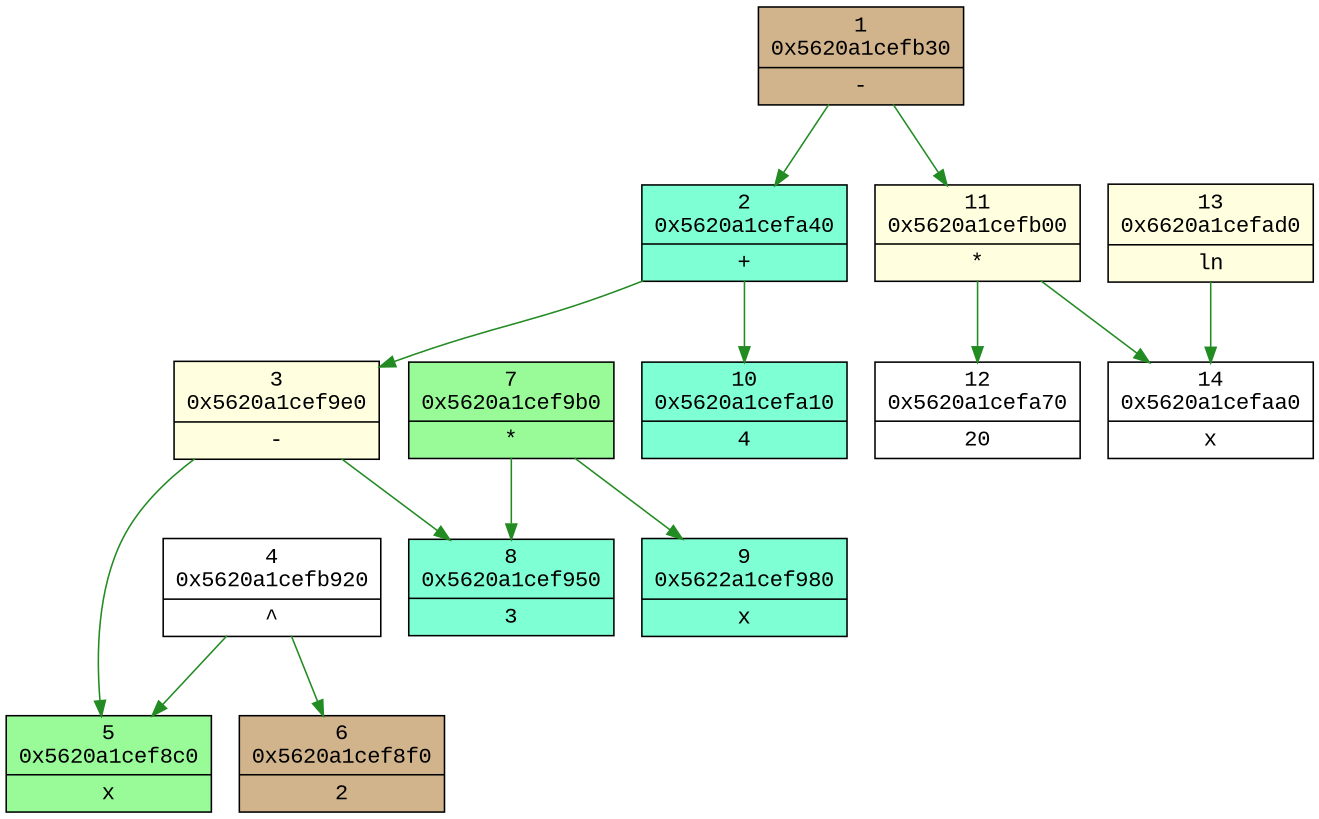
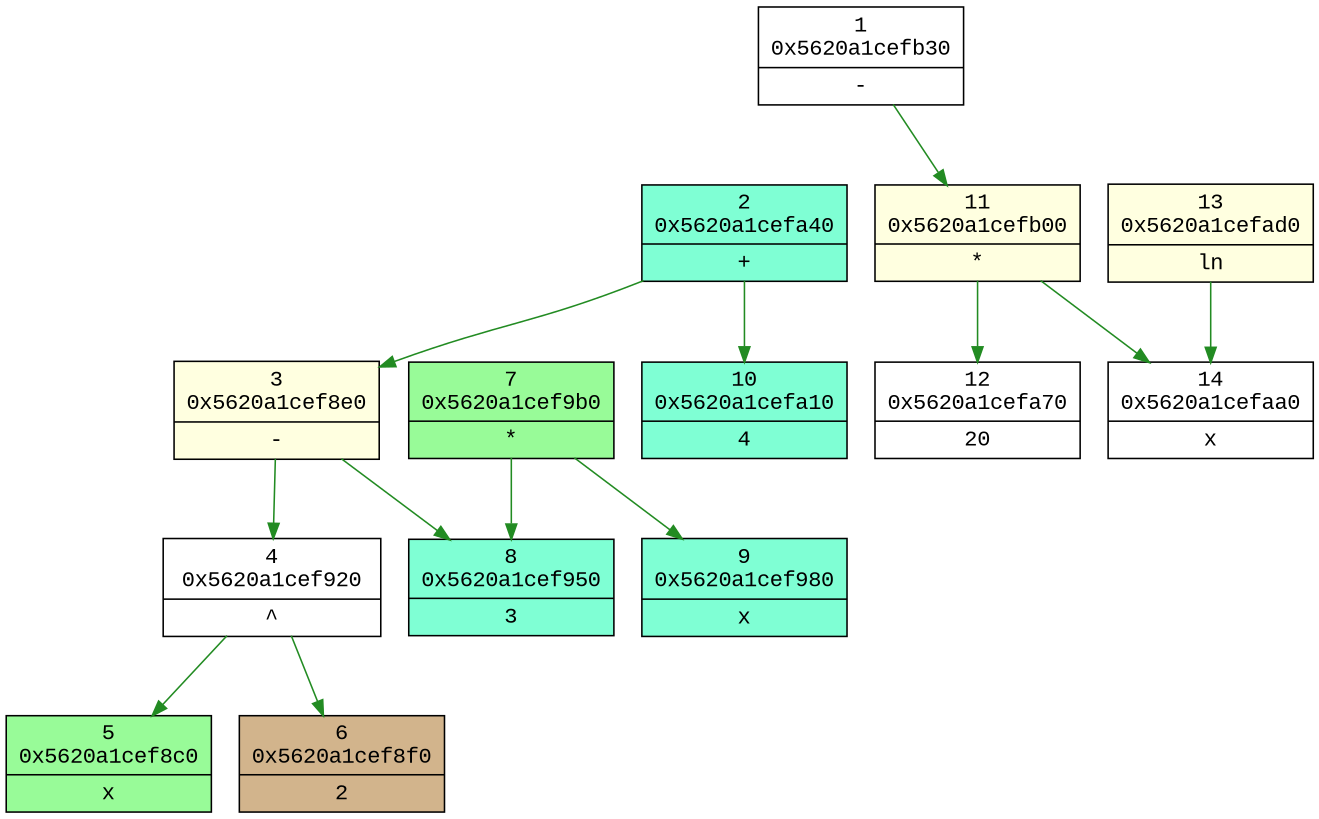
node "1": fillcolor tan -> white
edge "1" -> "2": removed
node "13": text "0x6620a1cefad0" -> "0x5620a1cefad0"
node "3": text "0x5620a1cef9e0" -> "0x5620a1cef8e0"
edge "3" -> "5": now "3" -> "4"
node "4": text "0x5620a1cefb920" -> "0x5620a1cef920"
node "9": text "0x5622a1cef980" -> "0x5620a1cef980"
